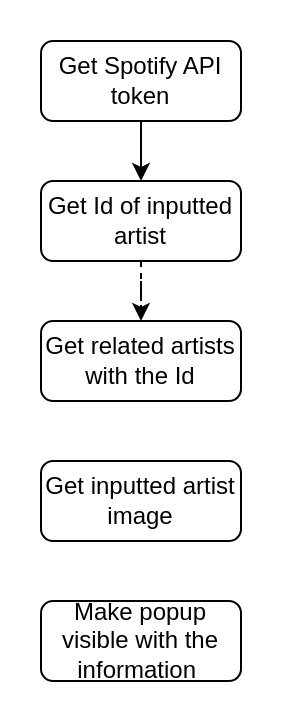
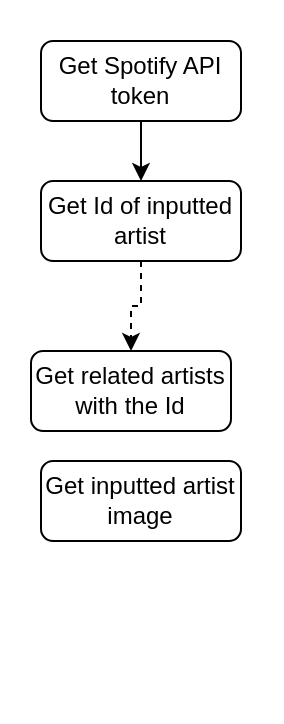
node "Get related artists with the Id": moved (141, 361) -> (131, 391)
node "Make popup visible with the information": removed
